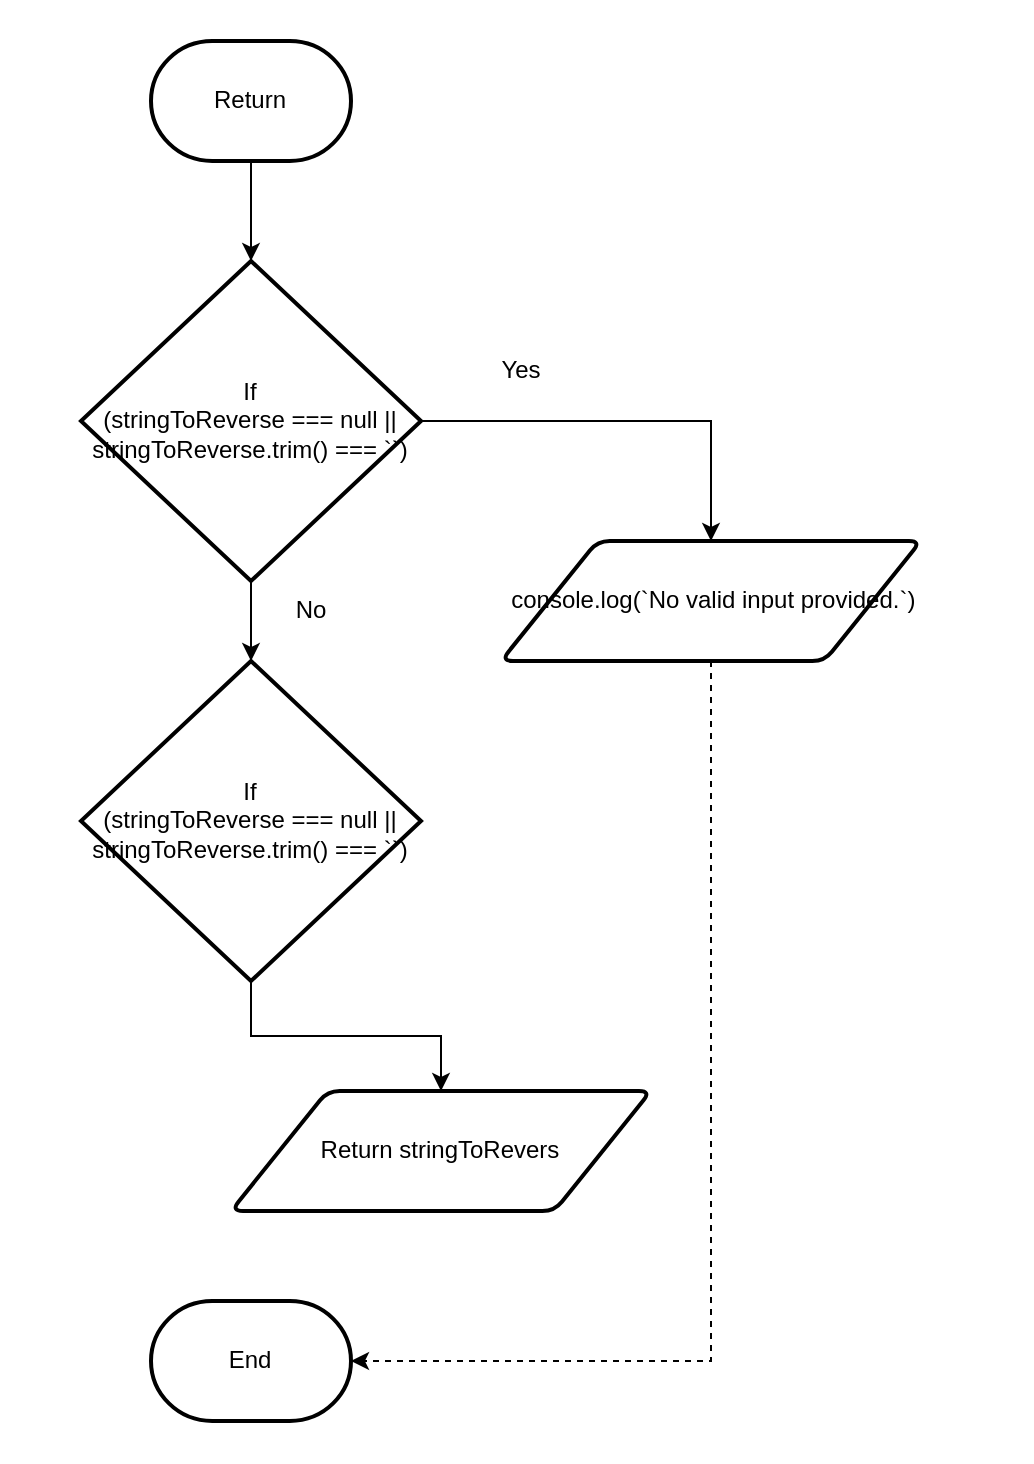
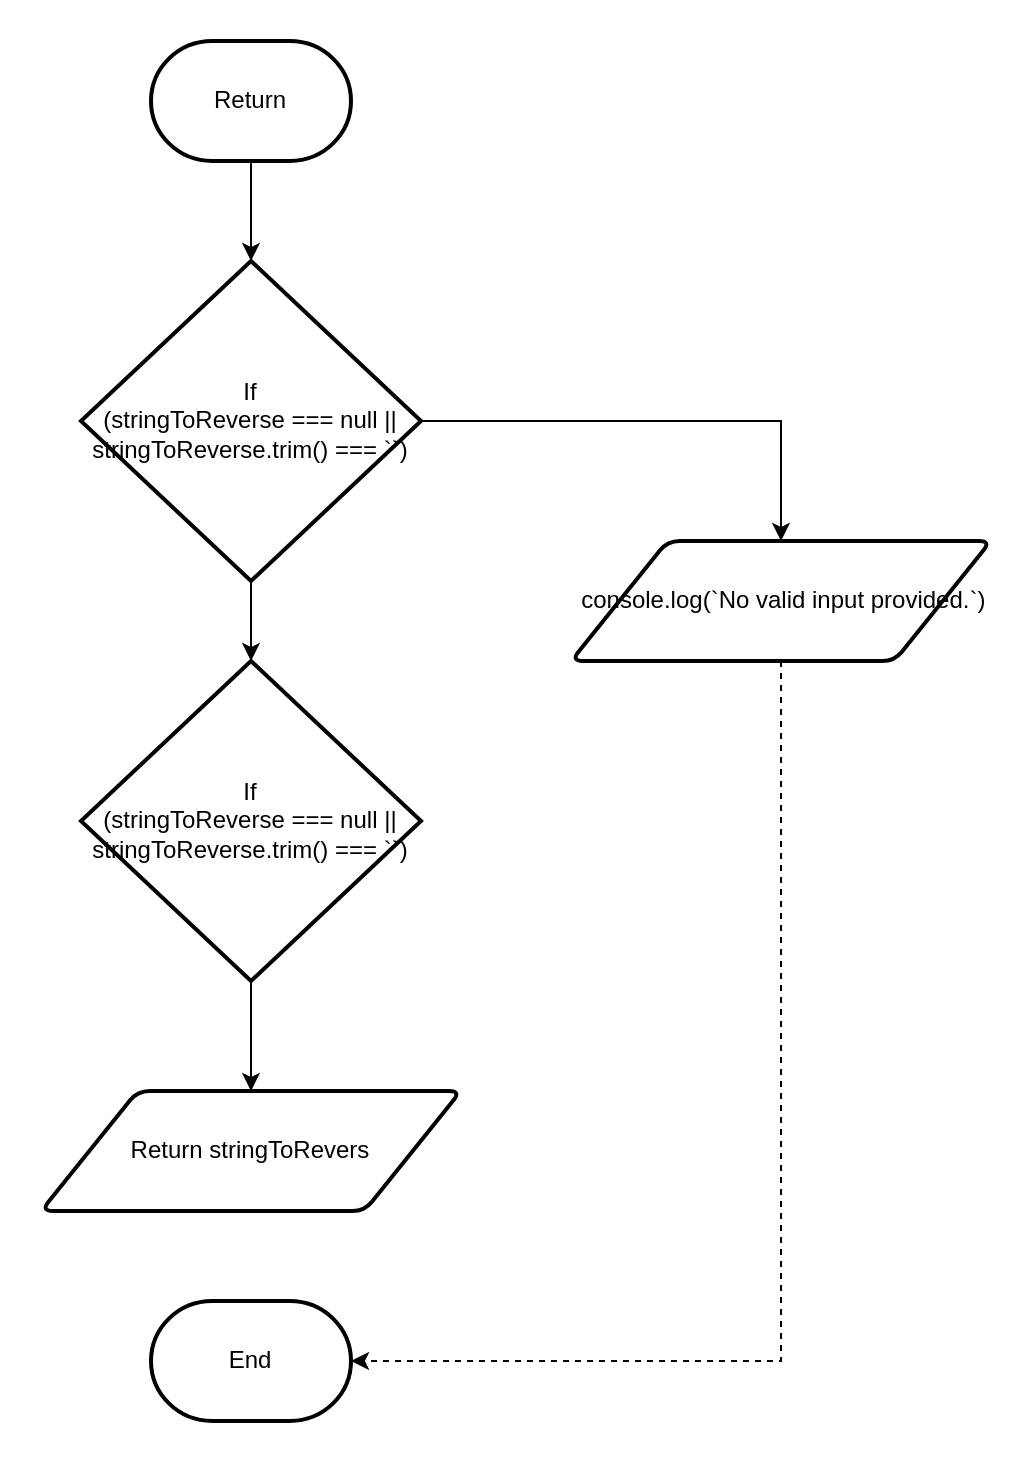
node "Yes": removed
node "console.log(`No valid input provided.`)": moved (711, 601) -> (781, 601)
node "No": removed
node "Return stringToRevers": moved (441, 1151) -> (251, 1151)
